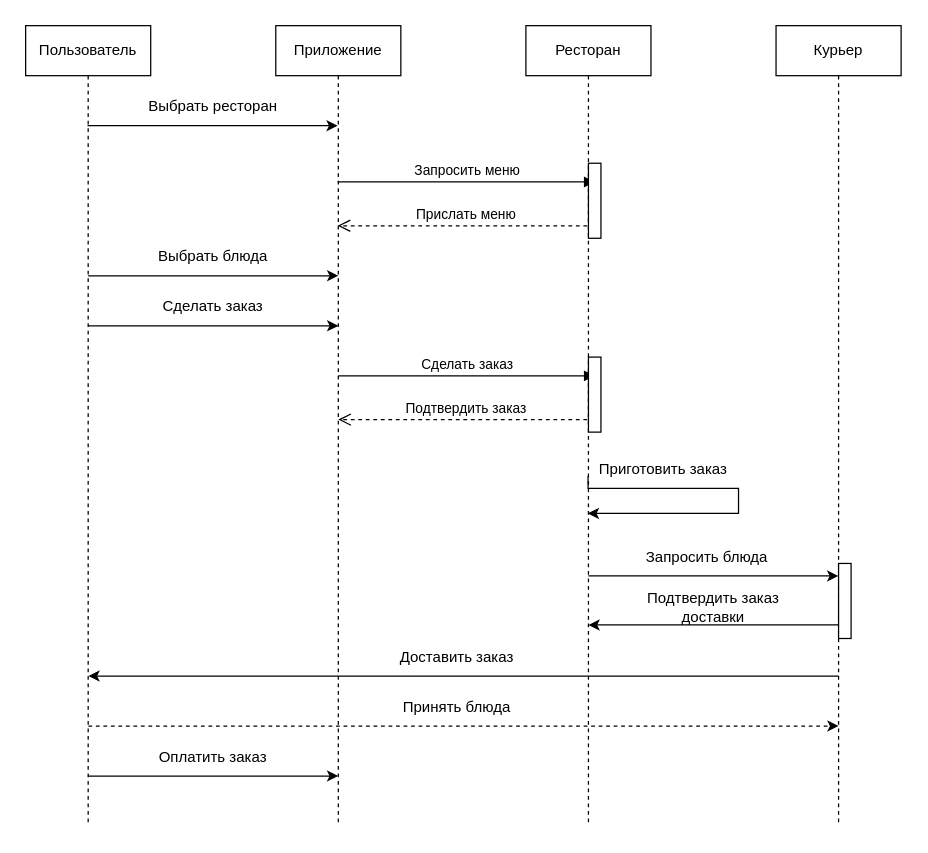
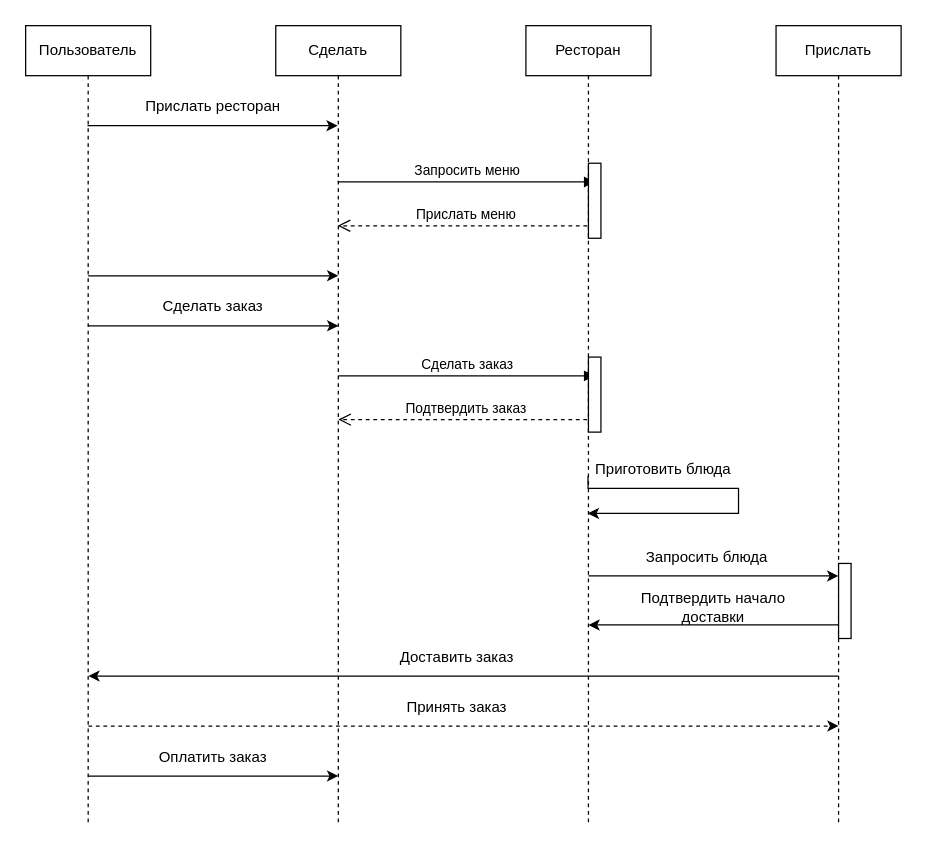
node "Приложение": label "Приложение" -> "Сделать"
node "Курьер": label "Курьер" -> "Прислать"
node "Выбрать ресторан": label "Выбрать ресторан" -> "Прислать ресторан"
node "Выбрать блюда": removed
node "Приготовить заказ": label "Приготовить заказ" -> "Приготовить блюда"
node "Подтвердить заказ доставки": label "Подтвердить заказ доставки" -> "Подтвердить начало доставки"
node "Принять блюда": label "Принять блюда" -> "Принять заказ"
